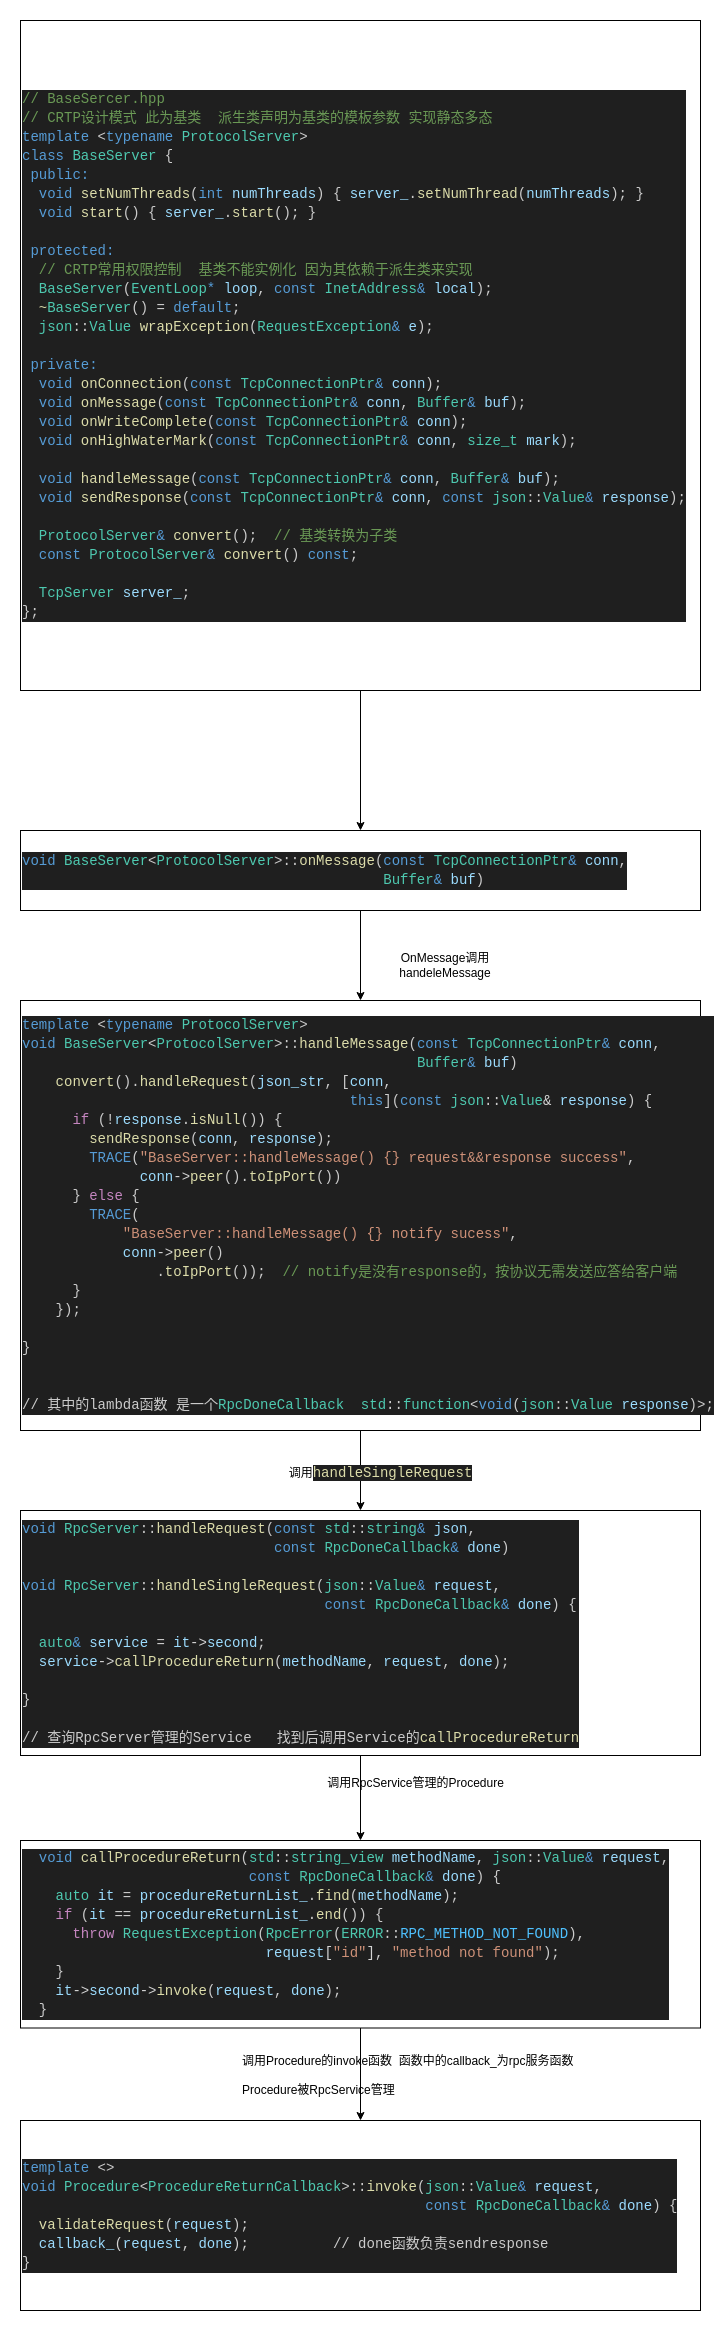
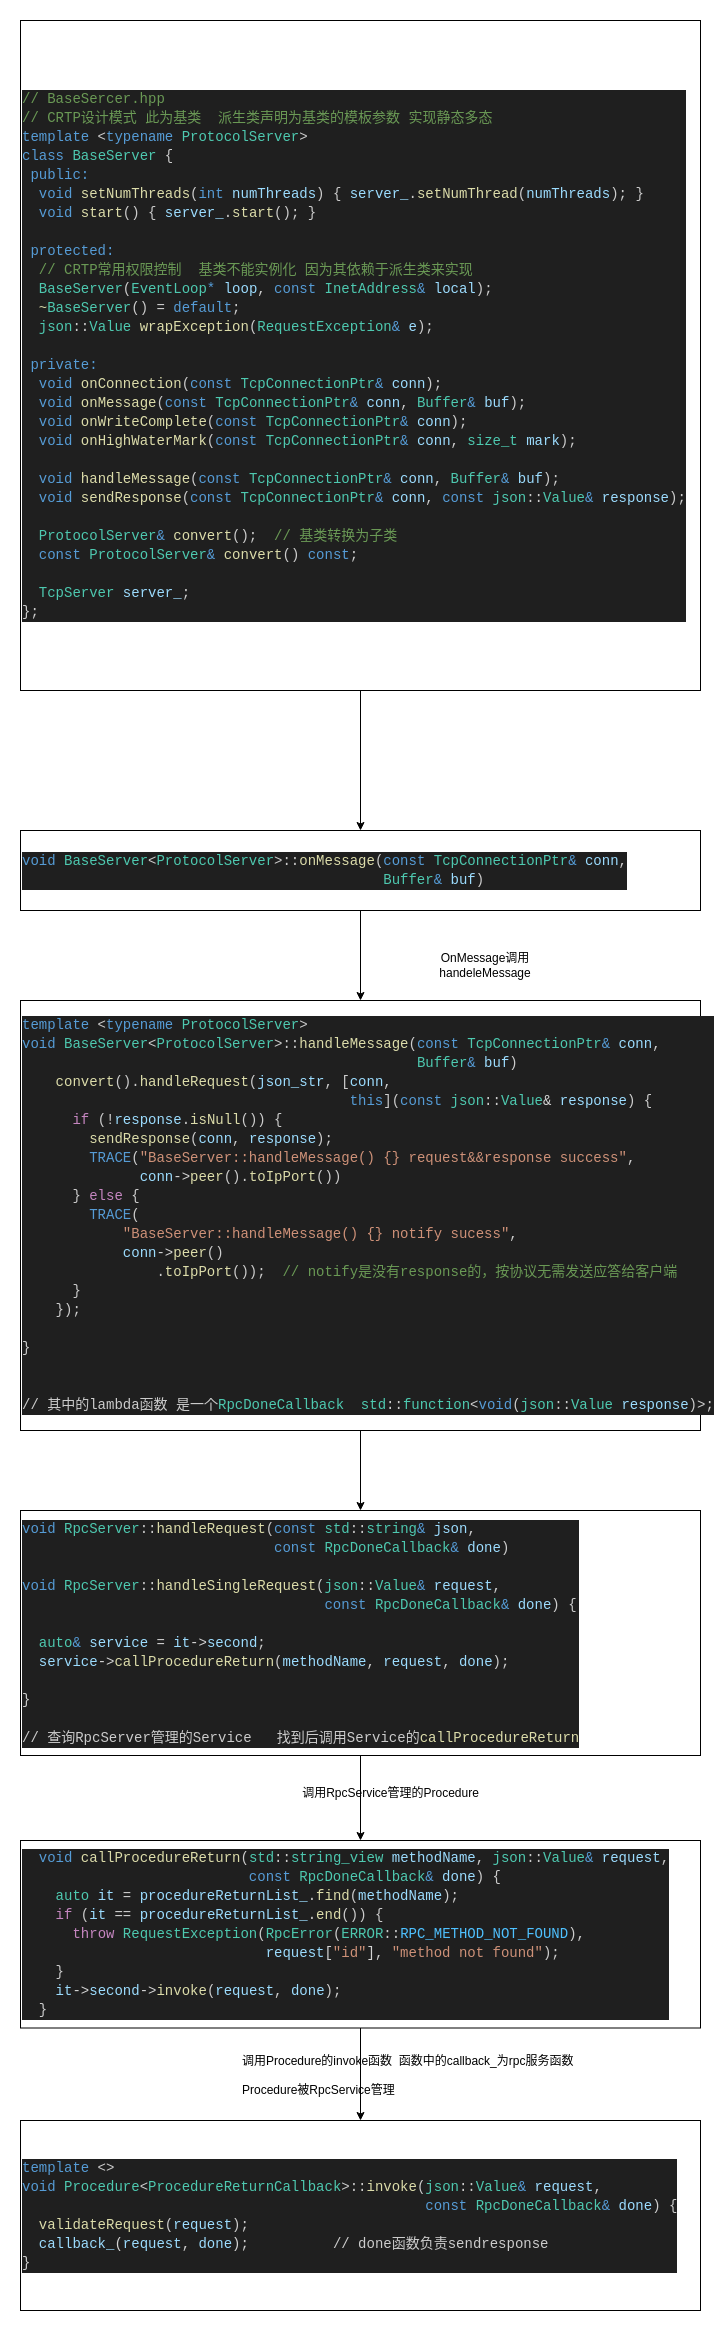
node "OnMessage调用handeleMessage": moved (446, 966) -> (486, 966)
node "调用handleSingleRequest": removed
node "调用RpcService管理的Procedure": moved (416, 1784) -> (391, 1794)
